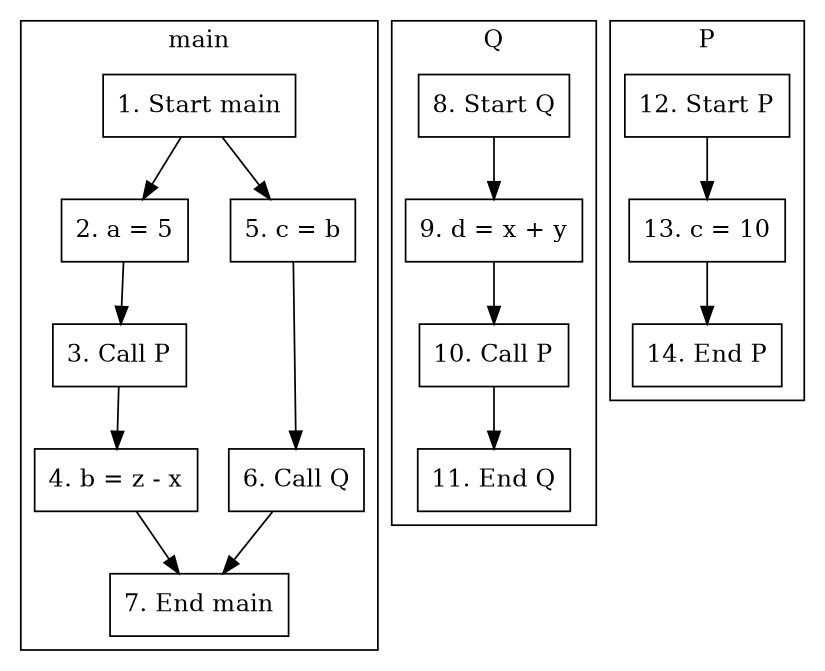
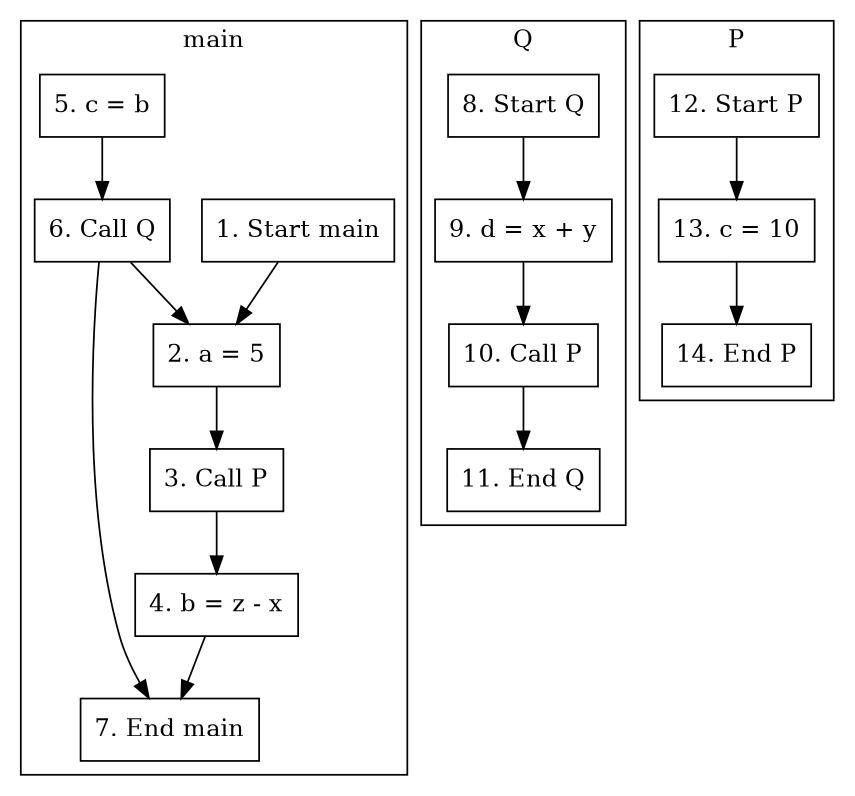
edge "1. Start main" -> "5. c = b": removed
edge "6. Call Q" -> "2. a = 5": added
